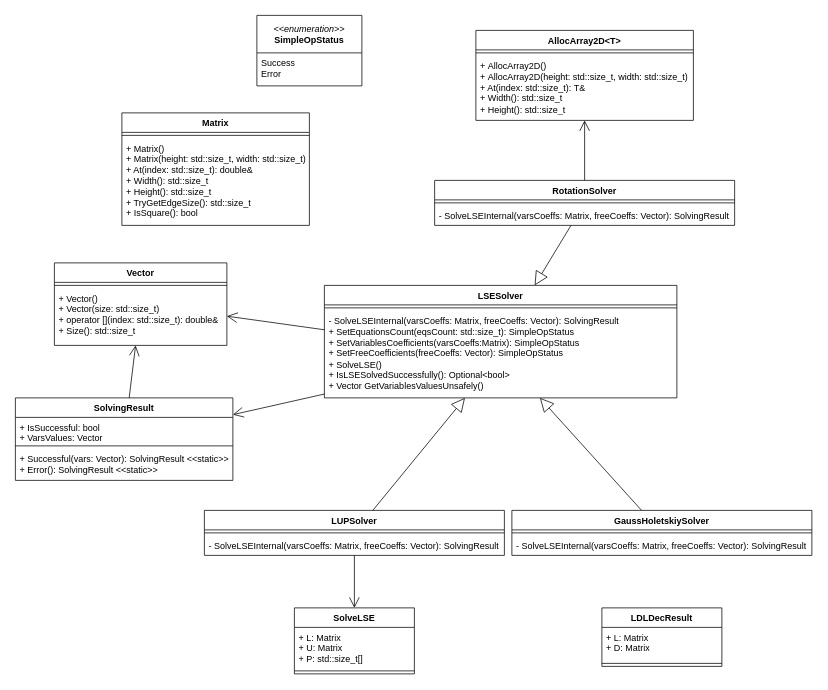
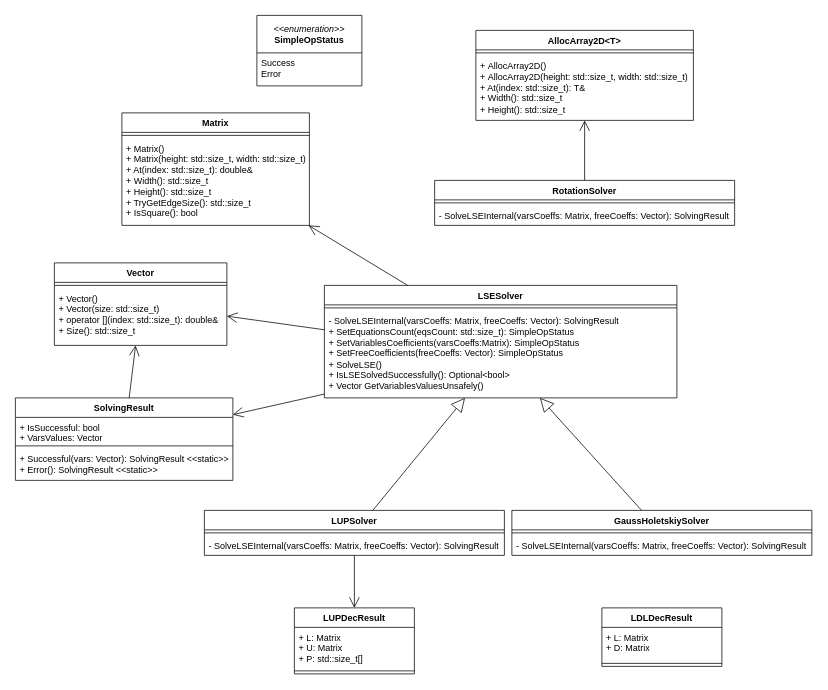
edge "RotationSolver" -> "LSESolver": removed
edge "LSESolver" -> "Matrix": added
node "SolveLSE": label "SolveLSE" -> "LUPDecResult"
